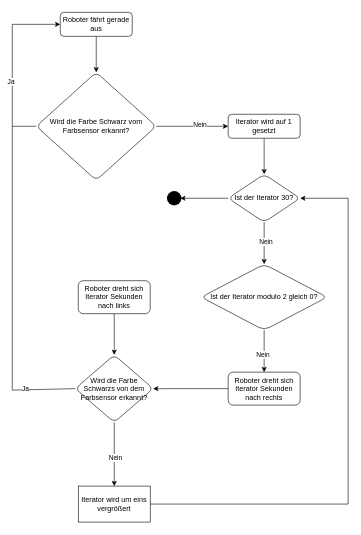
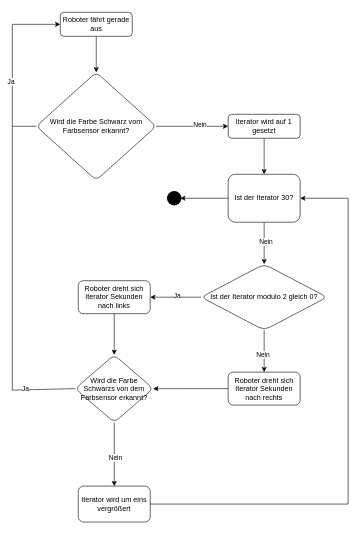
node "Ist der Iterator 30?": shape diamond -> rounded rectangle
edge "Ist der Iterator modulo 2 gleich 0?" -> "Roboter dreht sich Iterator Sekunden nach links": added, label "Ja"
node "Iterator wird um eins vergrößert": shape rectangle -> rounded rectangle
